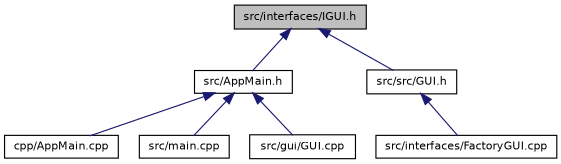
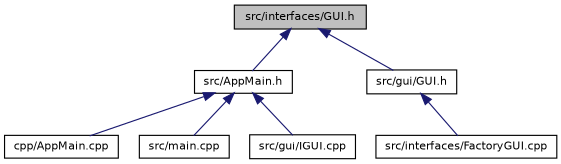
node "src/interfaces/IGUI.h": label "src/interfaces/IGUI.h" -> "src/interfaces/GUI.h"
node "src/src/GUI.h": label "src/src/GUI.h" -> "src/gui/GUI.h"
node "src/gui/GUI.cpp": label "src/gui/GUI.cpp" -> "src/gui/IGUI.cpp"
